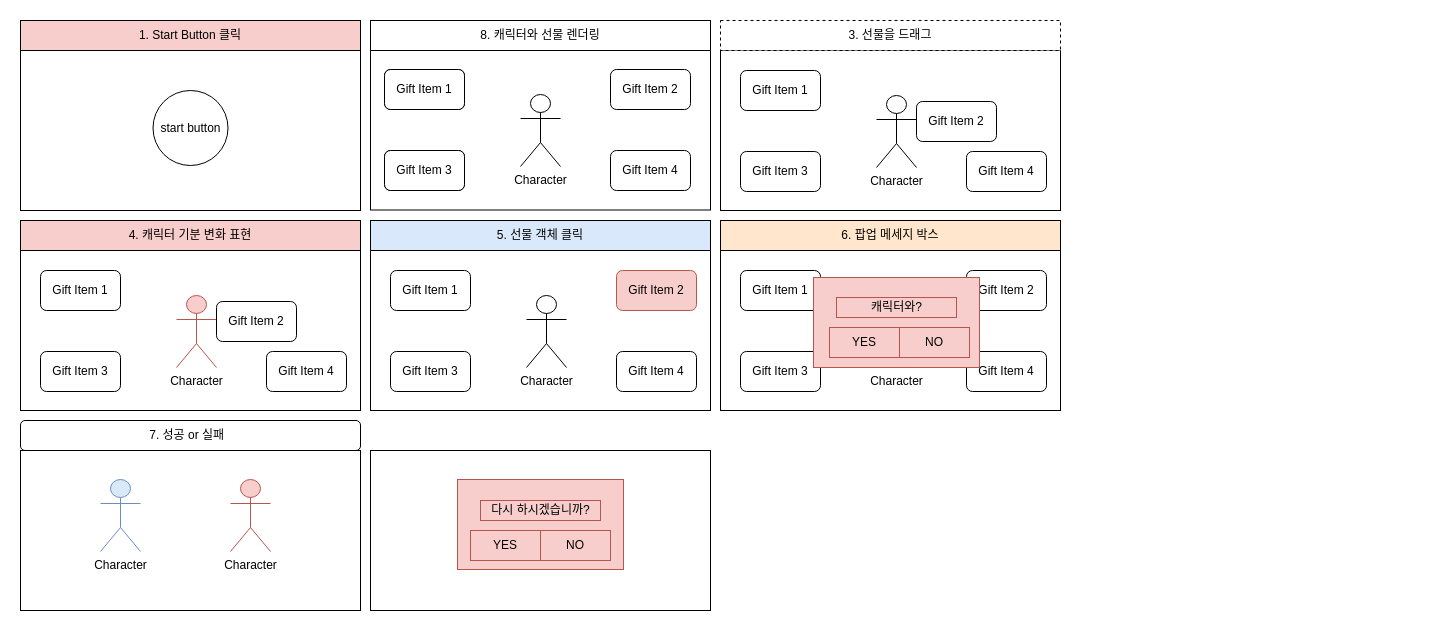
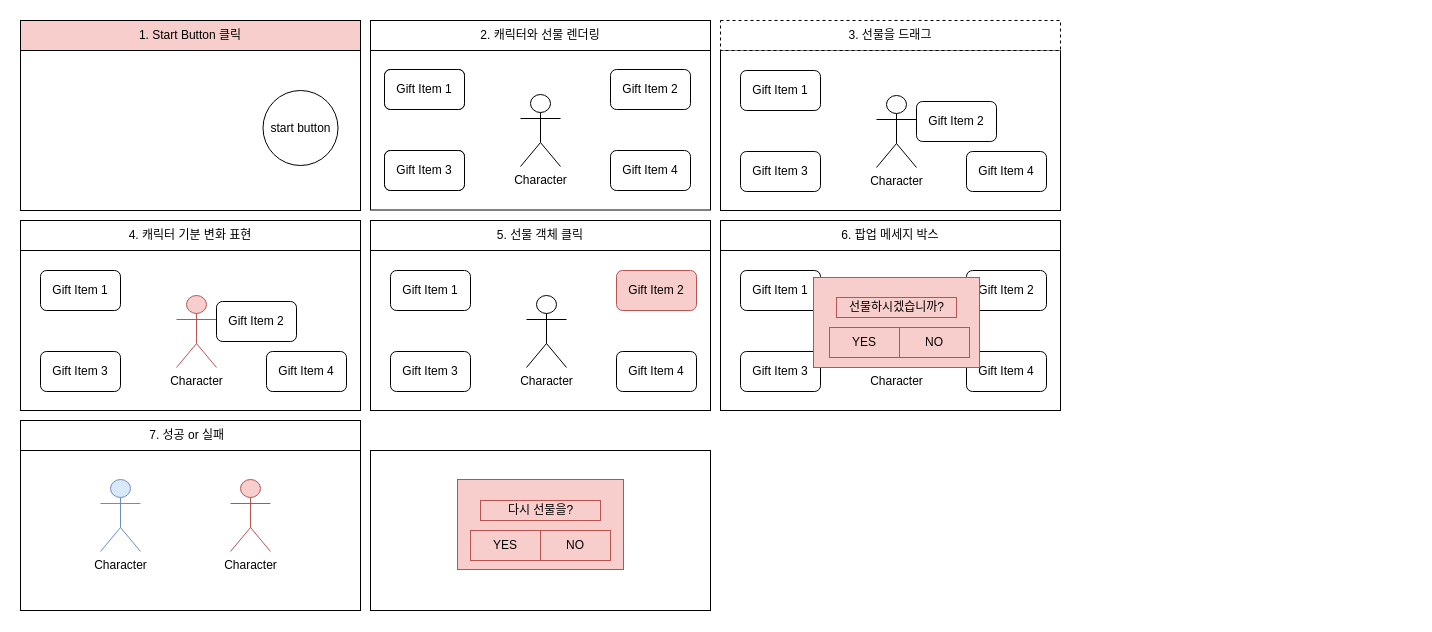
node "8. 캐릭터와 선물 렌더링": label "8. 캐릭터와 선물 렌더링" -> "2. 캐릭터와 선물 렌더링"
node "start button": moved (191, 128) -> (301, 128)
node "4. 캐릭터 기분 변화 표현": fillcolor #f8cecc -> #ffffff
node "5. 선물 객체 클릭": fillcolor #dae8fc -> #ffffff
node "6. 팝업 메세지 박스": fillcolor #ffe6cc -> #ffffff
node "캐릭터와?": label "캐릭터와?" -> "선물하시겠습니까?"
node "7. 성공 or 실패": shape rounded rectangle -> rectangle
node "다시 하시겠습니까?": label "다시 하시겠습니까?" -> "다시 선물을?"
